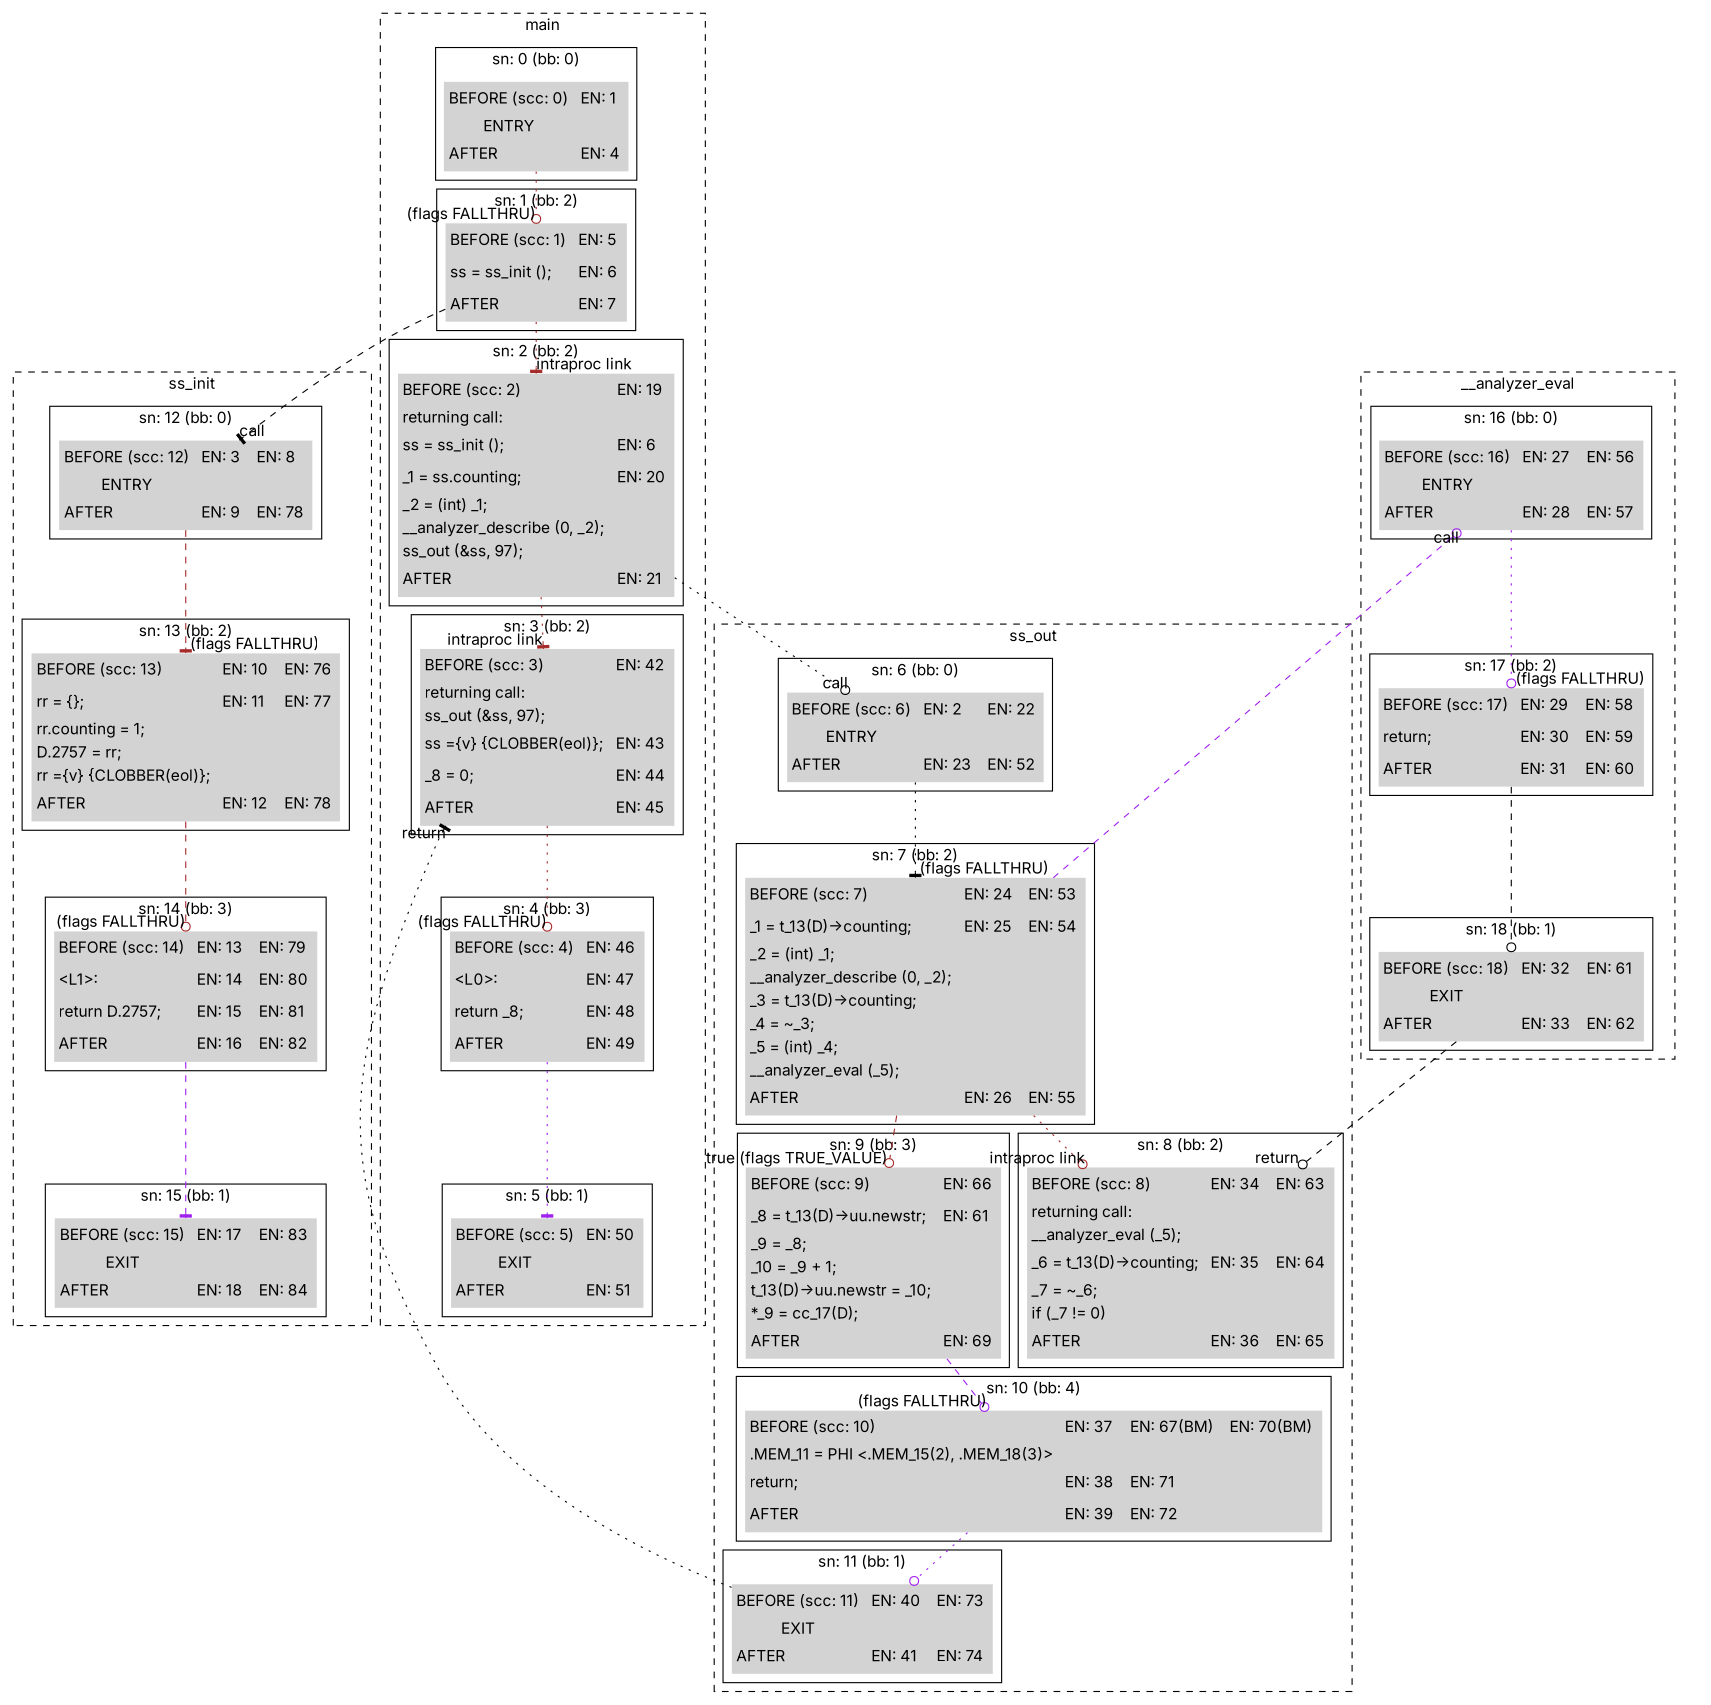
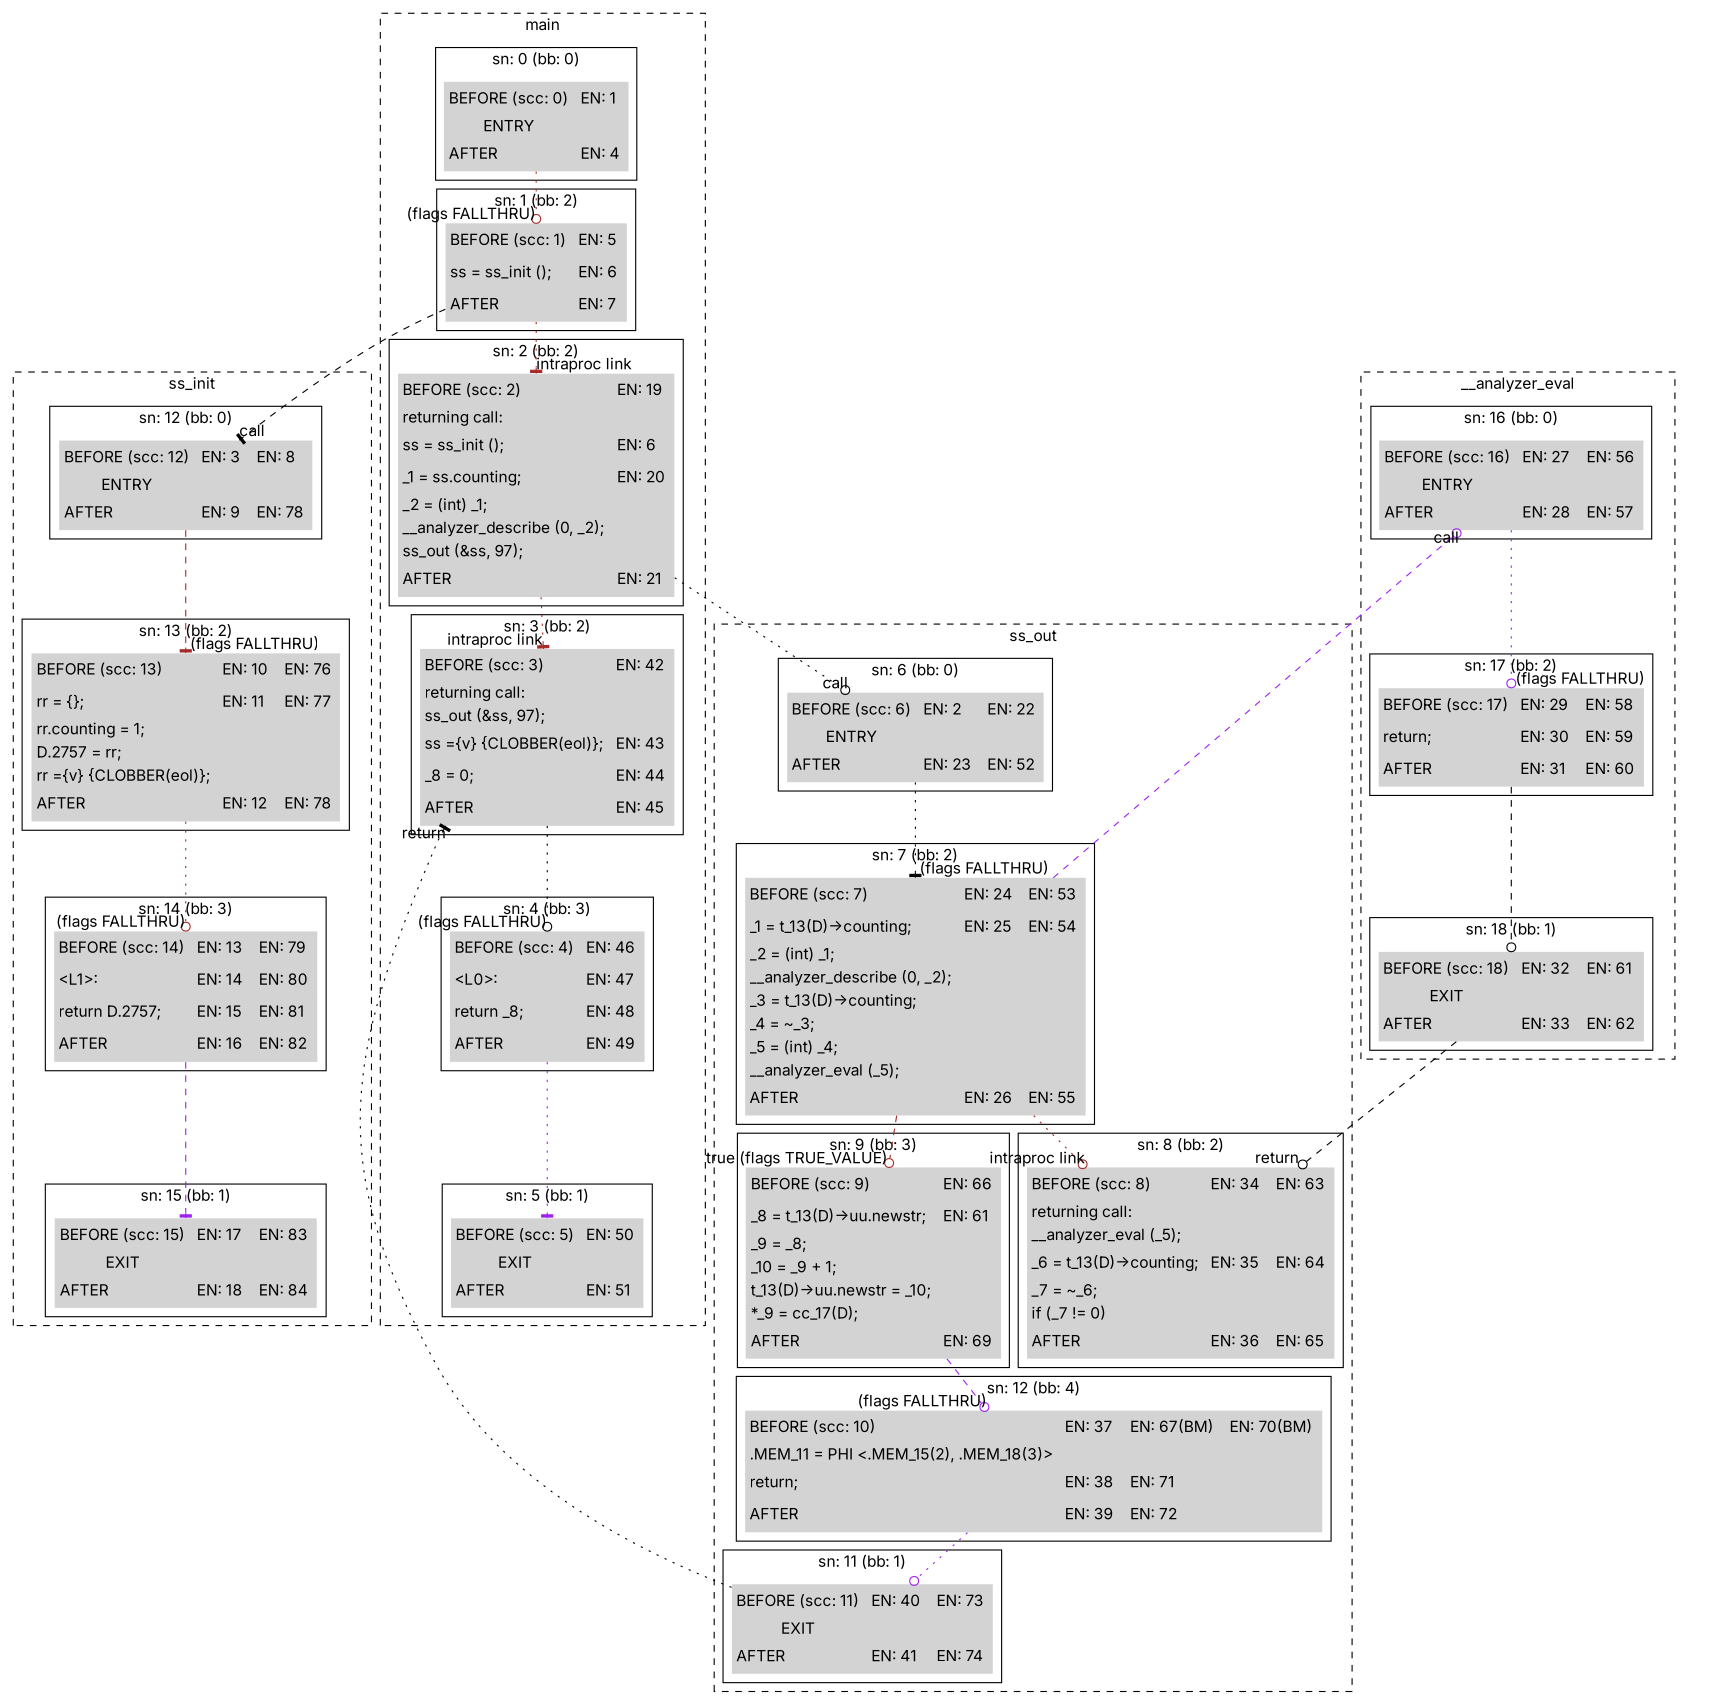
edge "BEFORE (scc: 13)" -> "BEFORE (scc: 14)": style dashed -> dotted
edge "BEFORE (scc: 3)" -> "BEFORE (scc: 4)": color brown -> black
cluster "sn: 10 (bb: 4)": label "sn: 10 (bb: 4)" -> "sn: 12 (bb: 4)"
